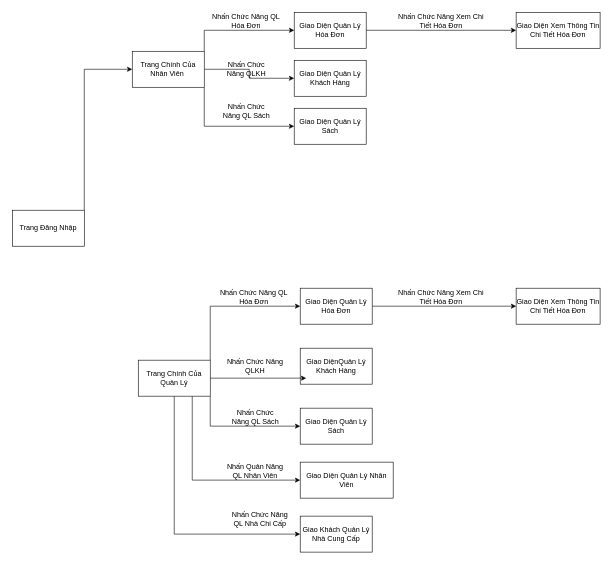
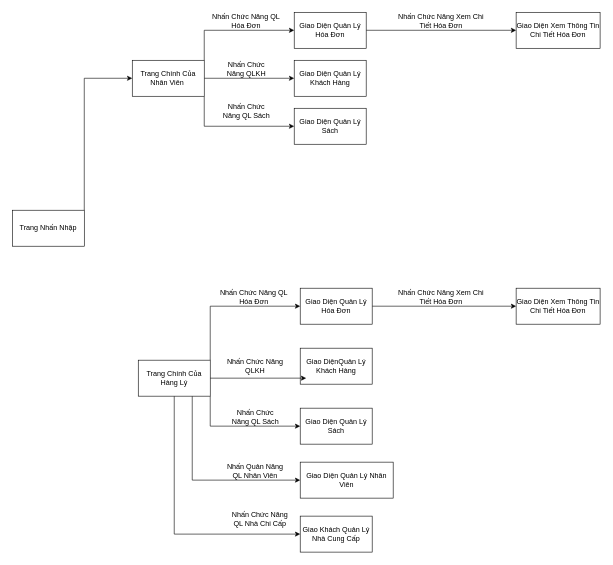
node "Trang Chính Của Nhân Viên": moved (168, 69) -> (168, 78)
node "Trang Đăng Nhập": label "Trang Đăng Nhập" -> "Trang Nhấn Nhập"
node "Trang Chính Của Quản Lý": label "Trang Chính Của Quản Lý" -> "Trang Chính Của Hàng Lý"
